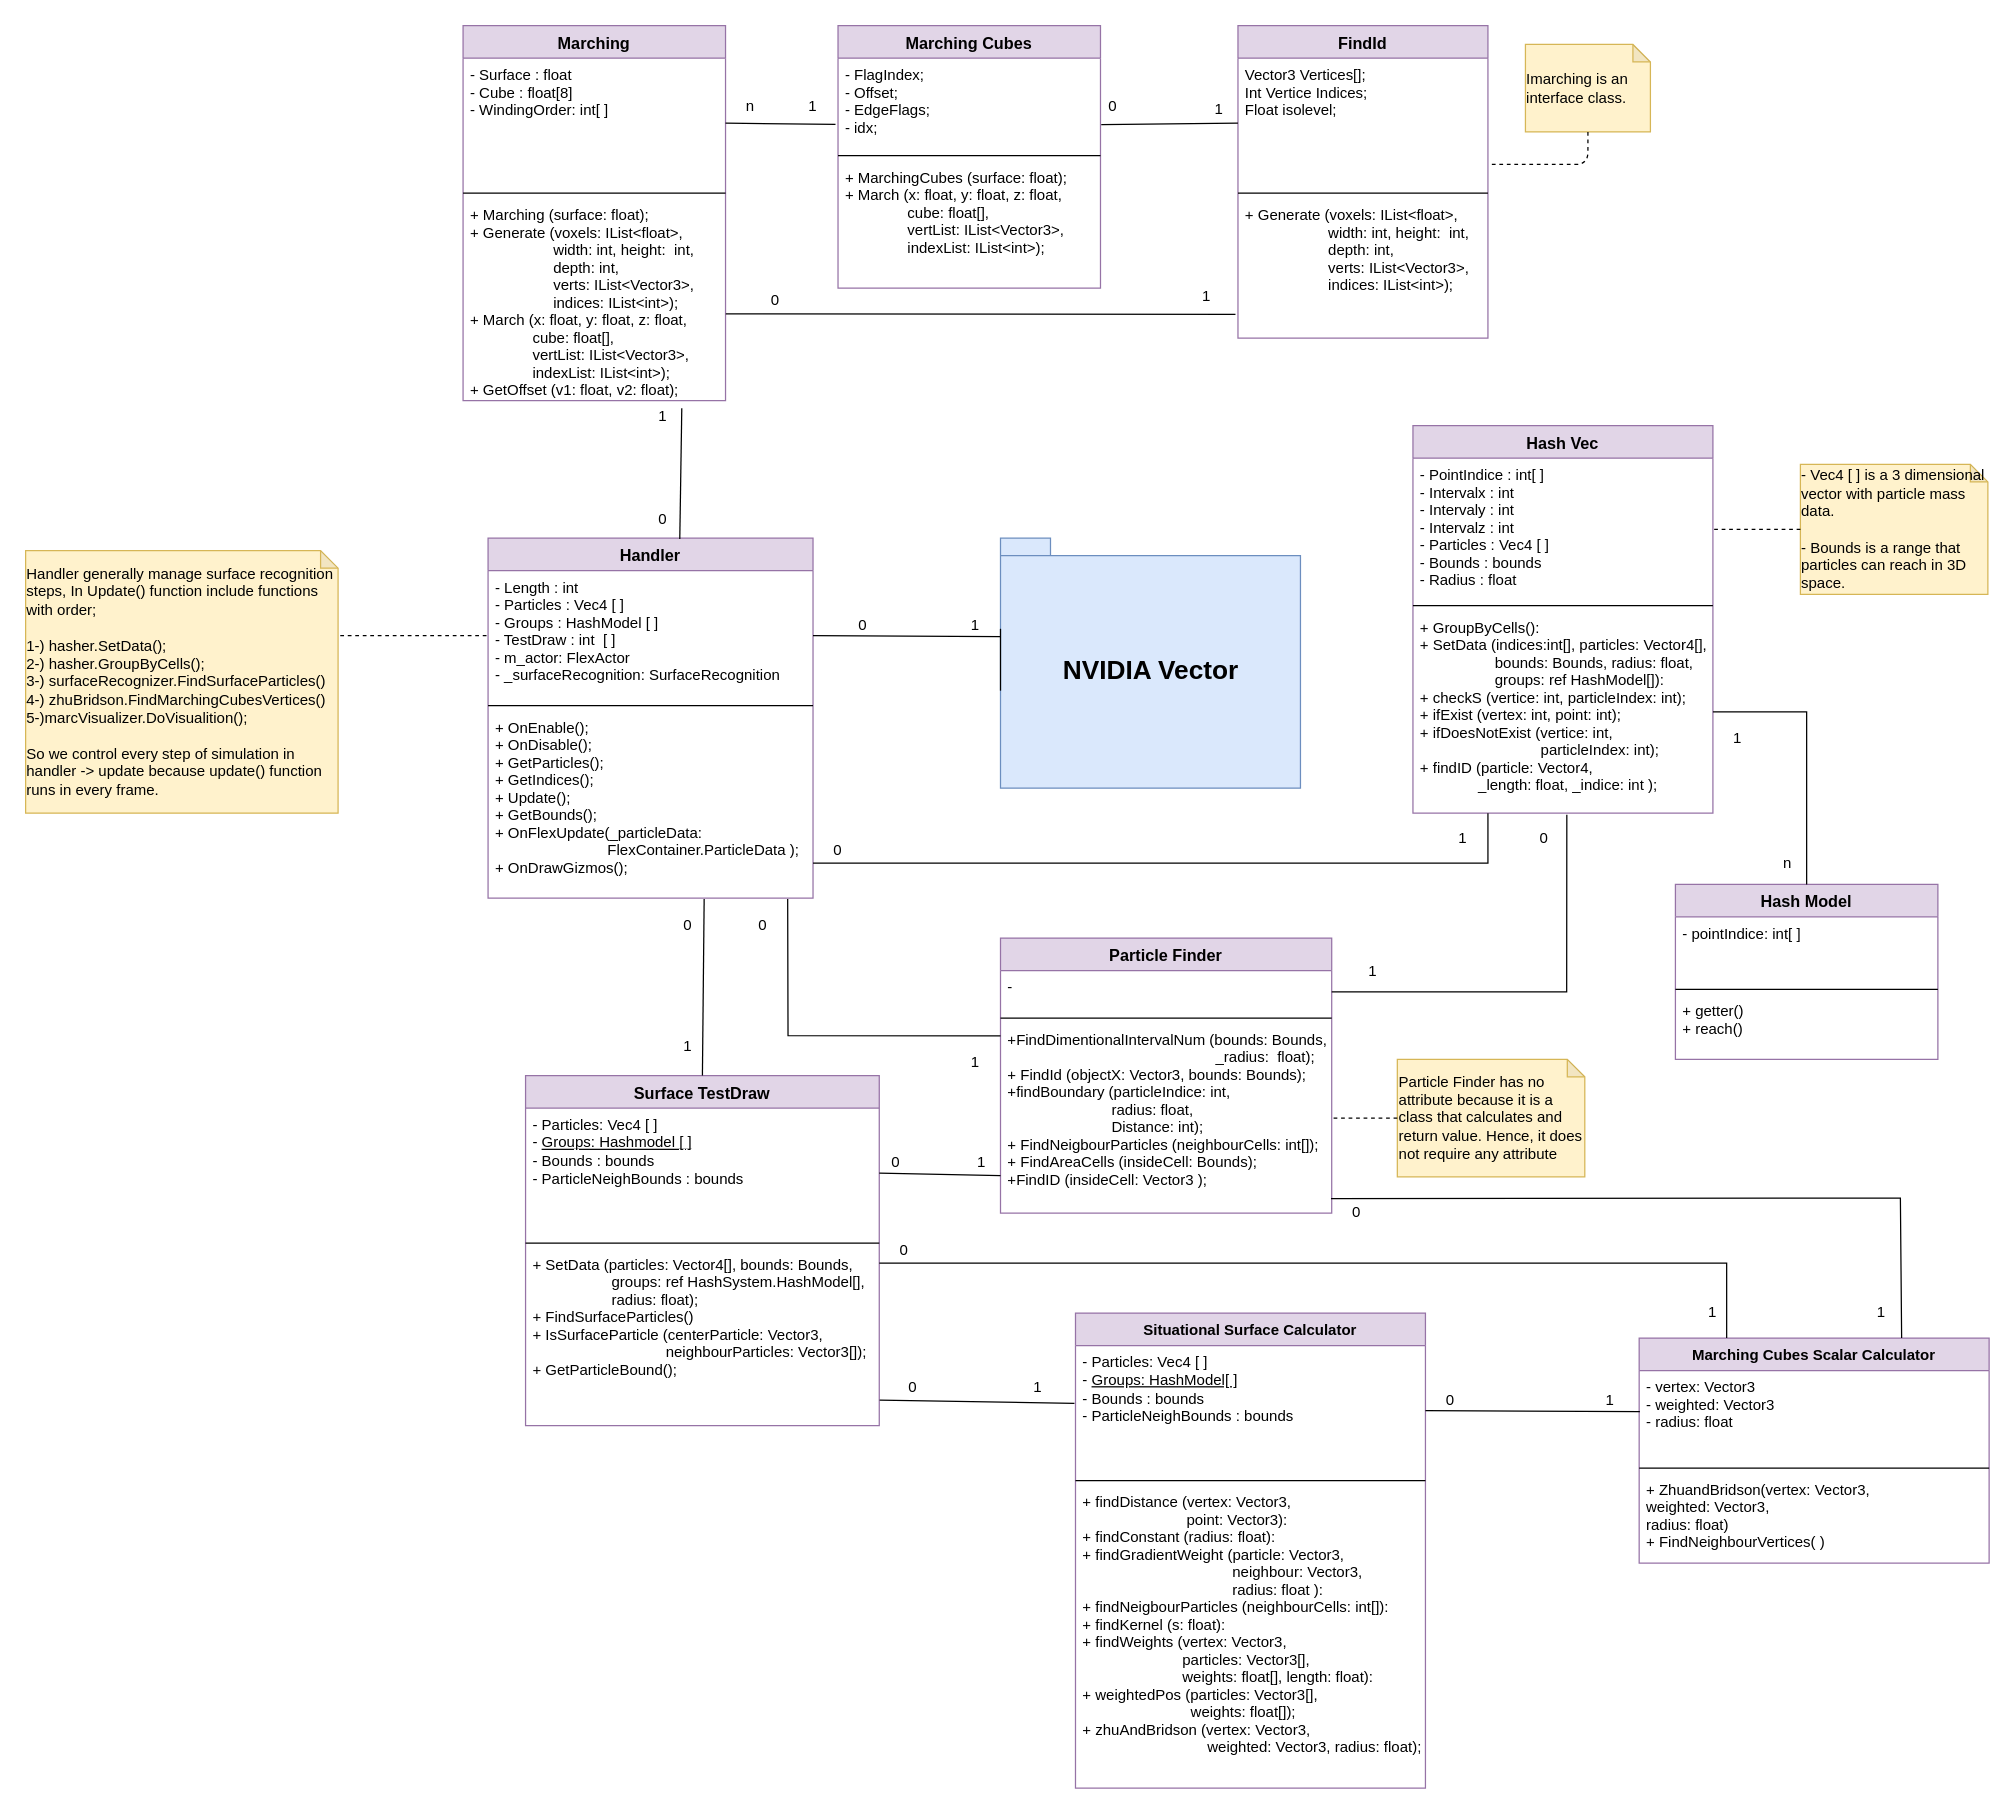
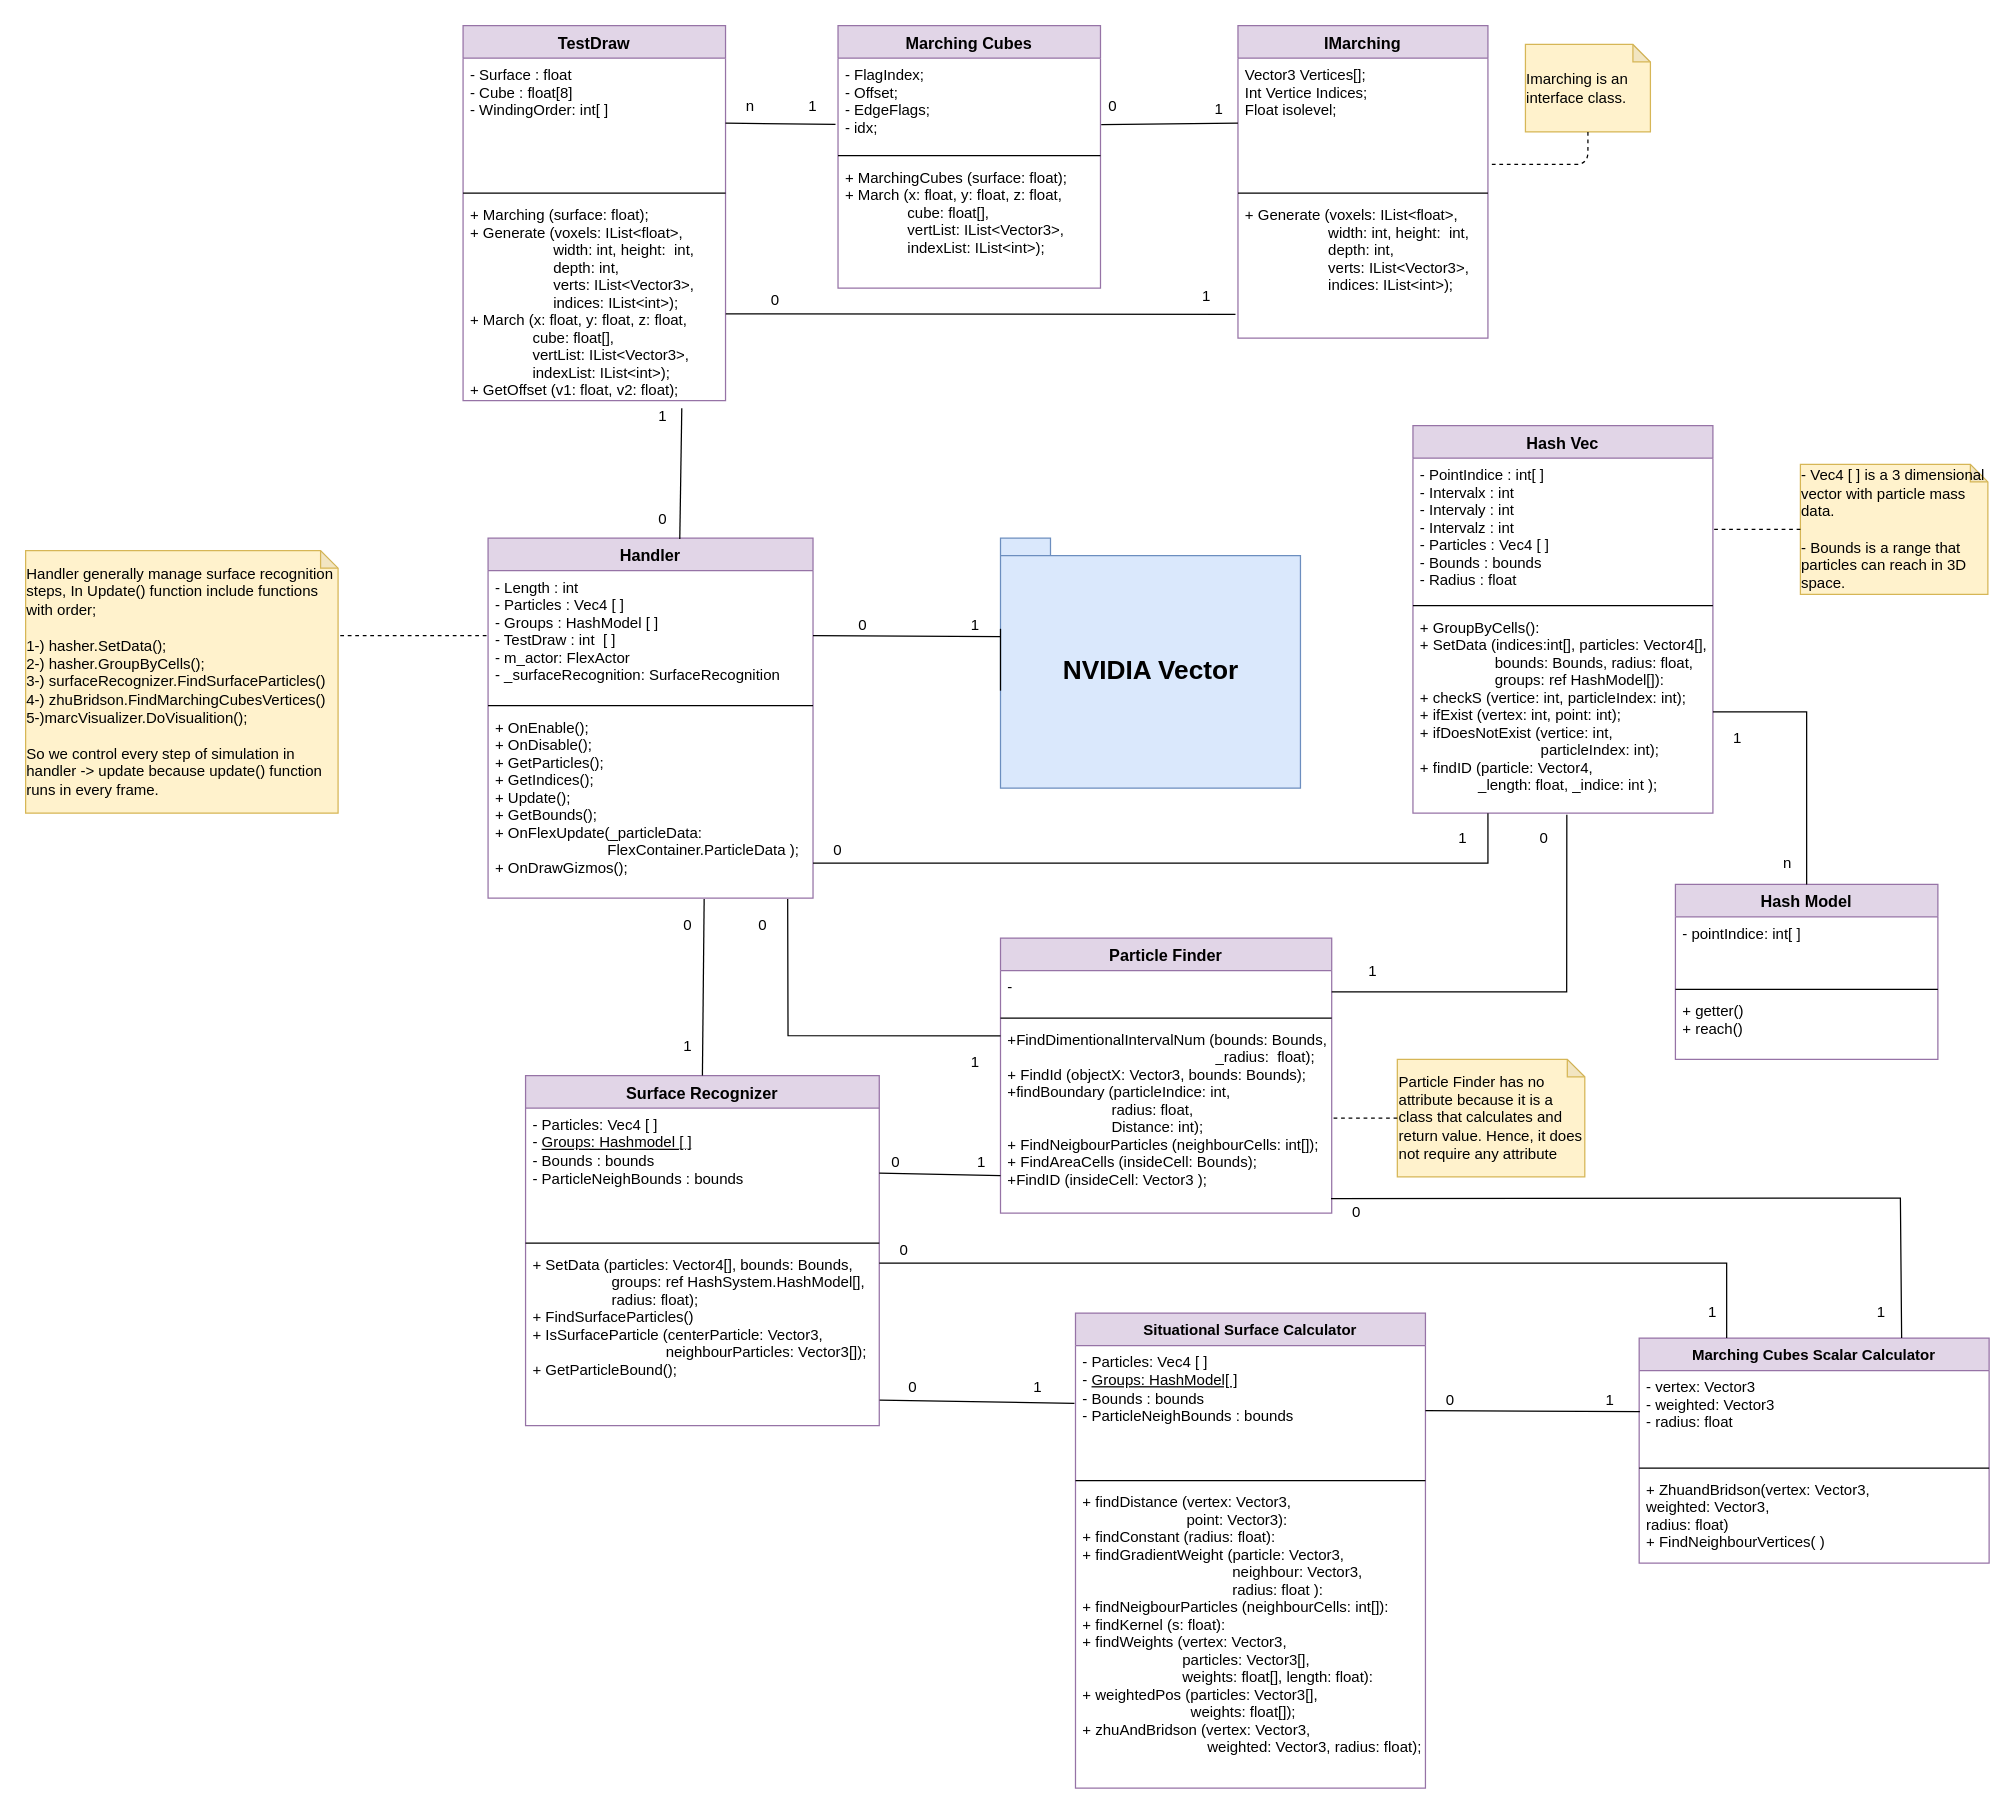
node "Marching": label "Marching" -> "TestDraw"
node "FindId": label "FindId" -> "IMarching"
node "Surface TestDraw": label "Surface TestDraw" -> "Surface Recognizer"
